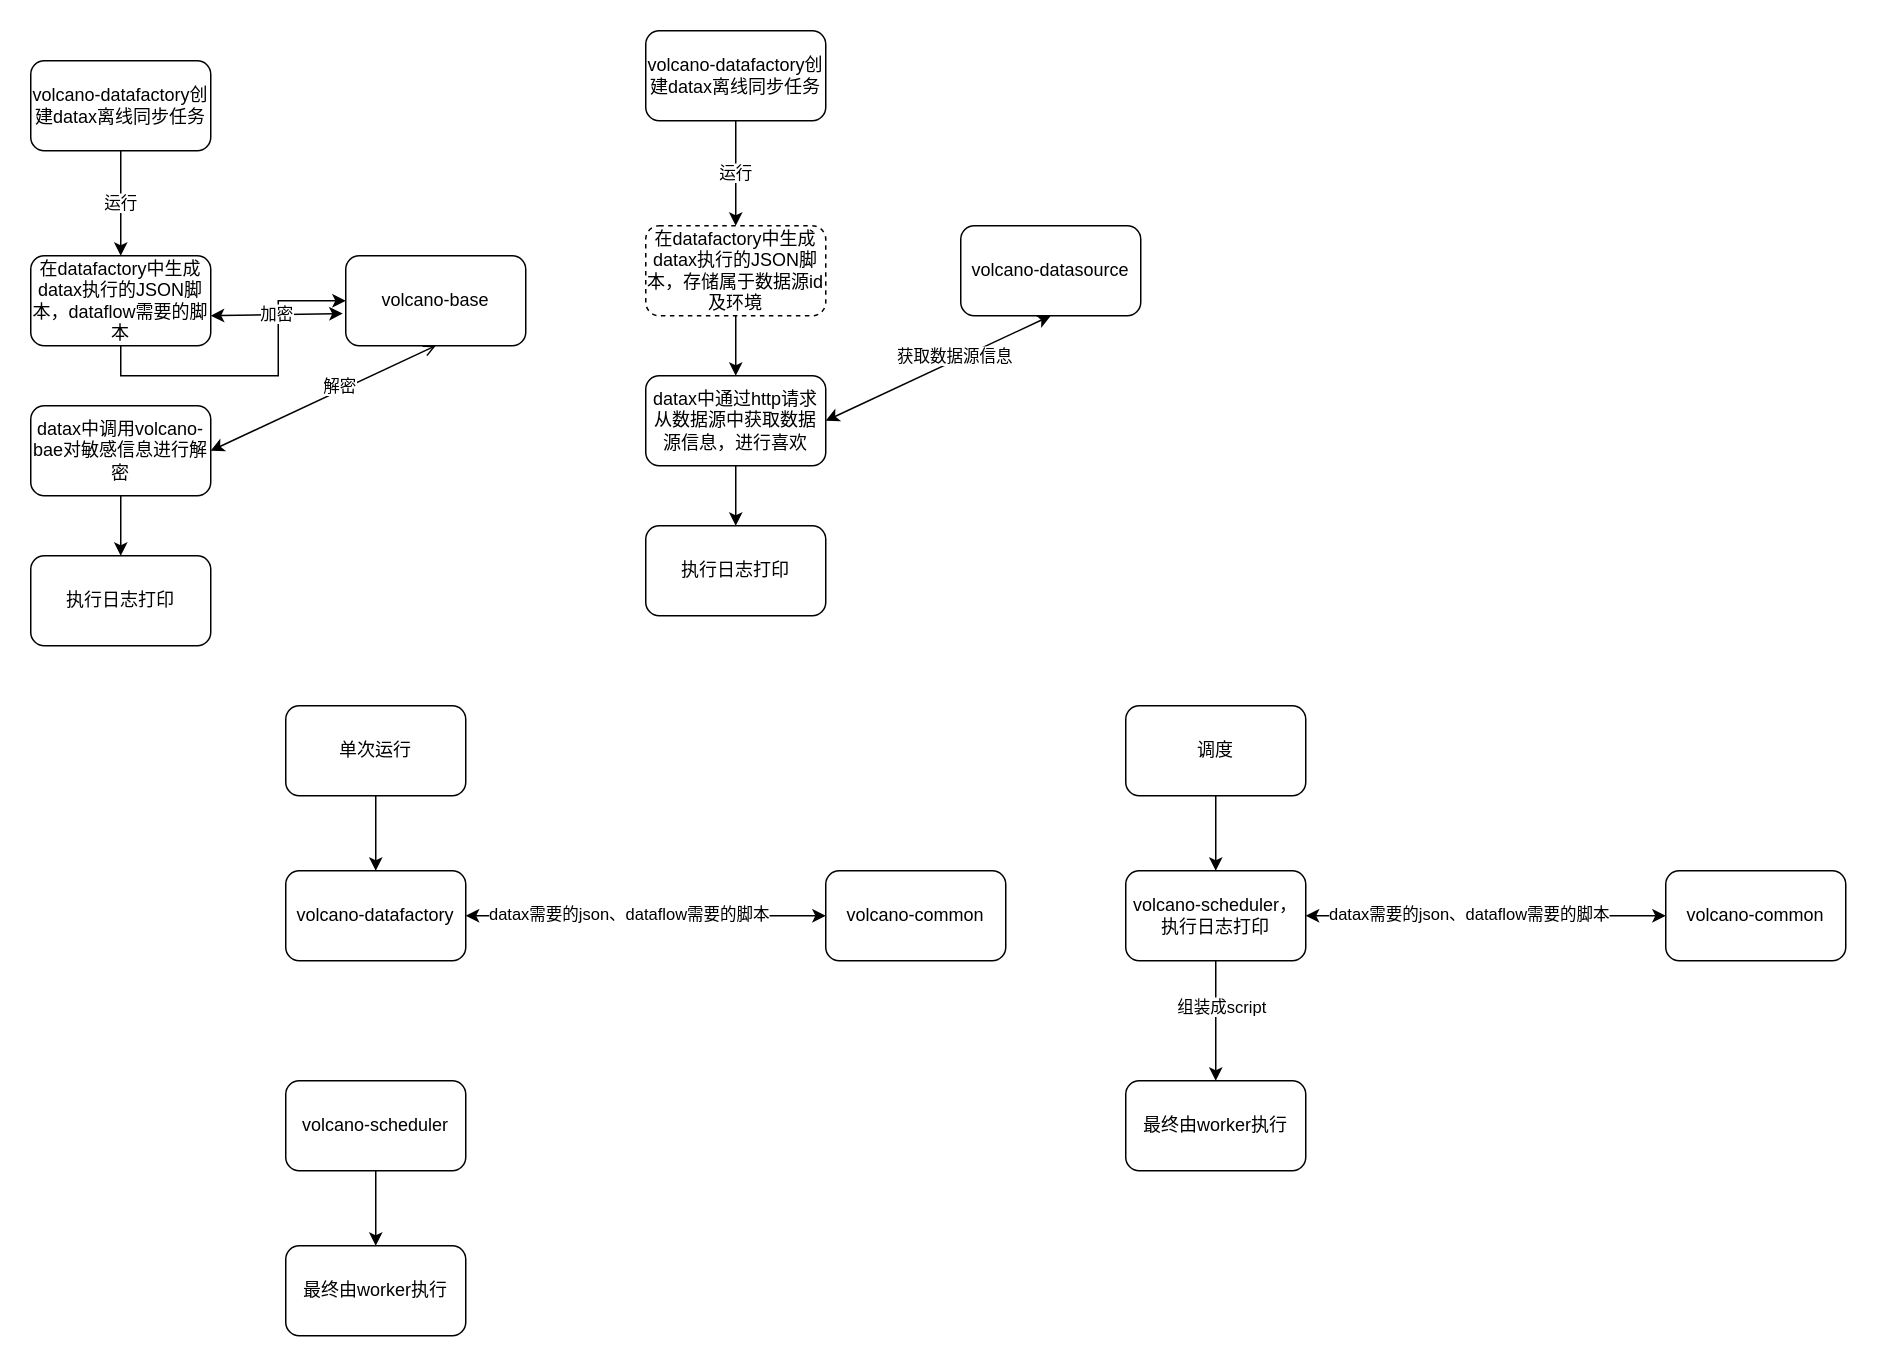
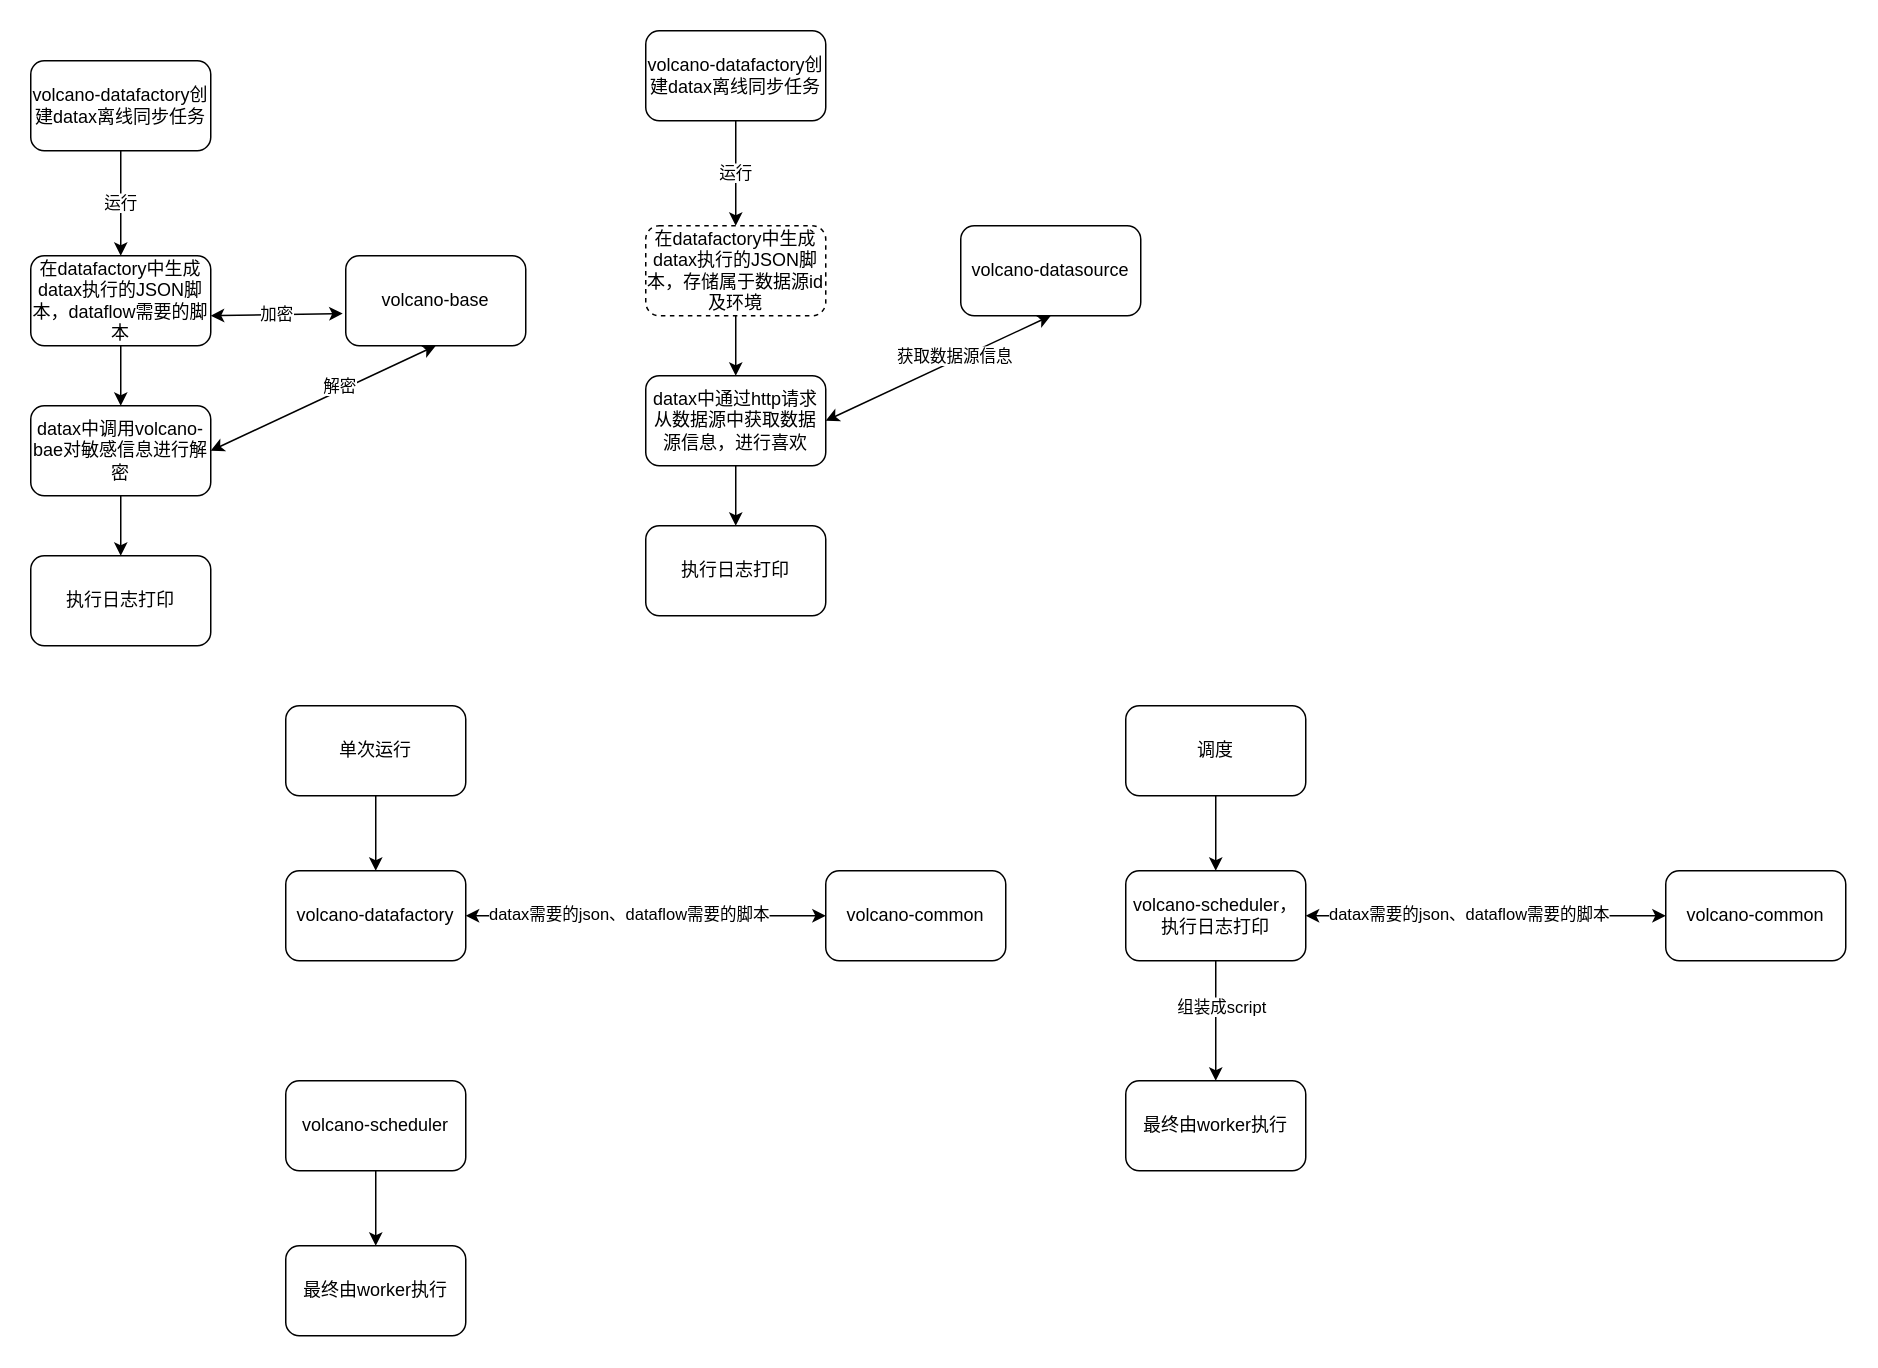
edge "volcano-base" -- "datax中调用volcano-bae对敏感信息进行解密": arrowhead open -> classic
edge "在datafactory中生成datax执行的JSON脚本，dataflow需要的脚本" -> "volcano-base": now "在datafactory中生成datax执行的JSON脚本，dataflow需要的脚本" -> "datax中调用volcano-bae对敏感信息进行解密"
